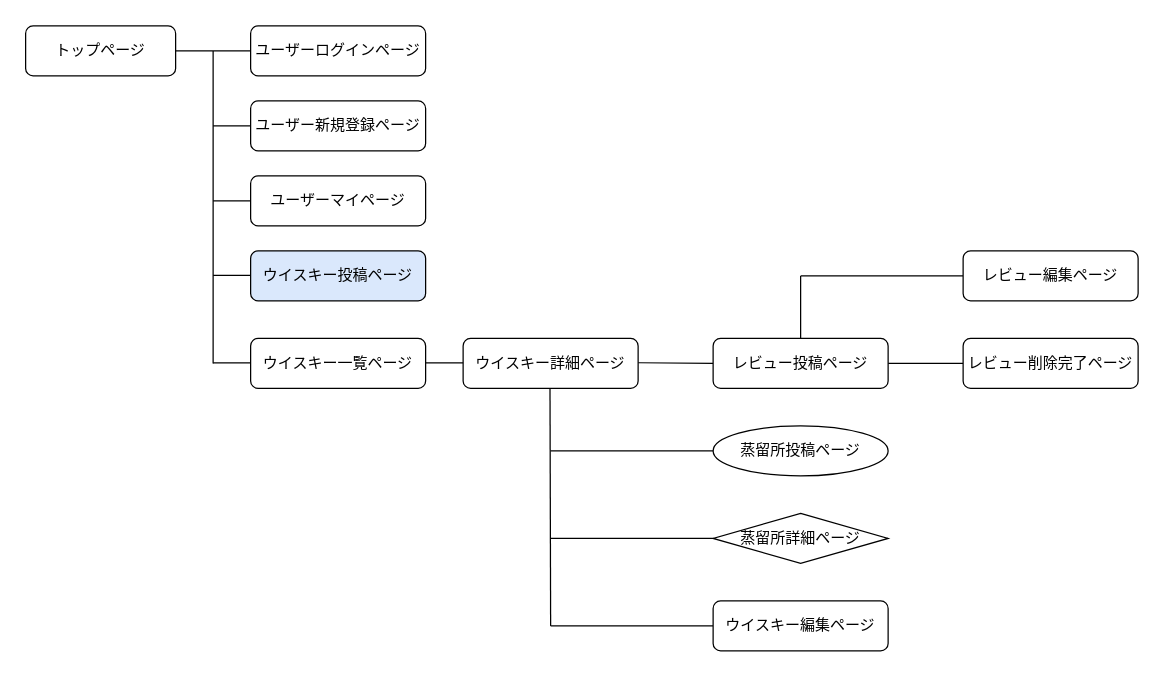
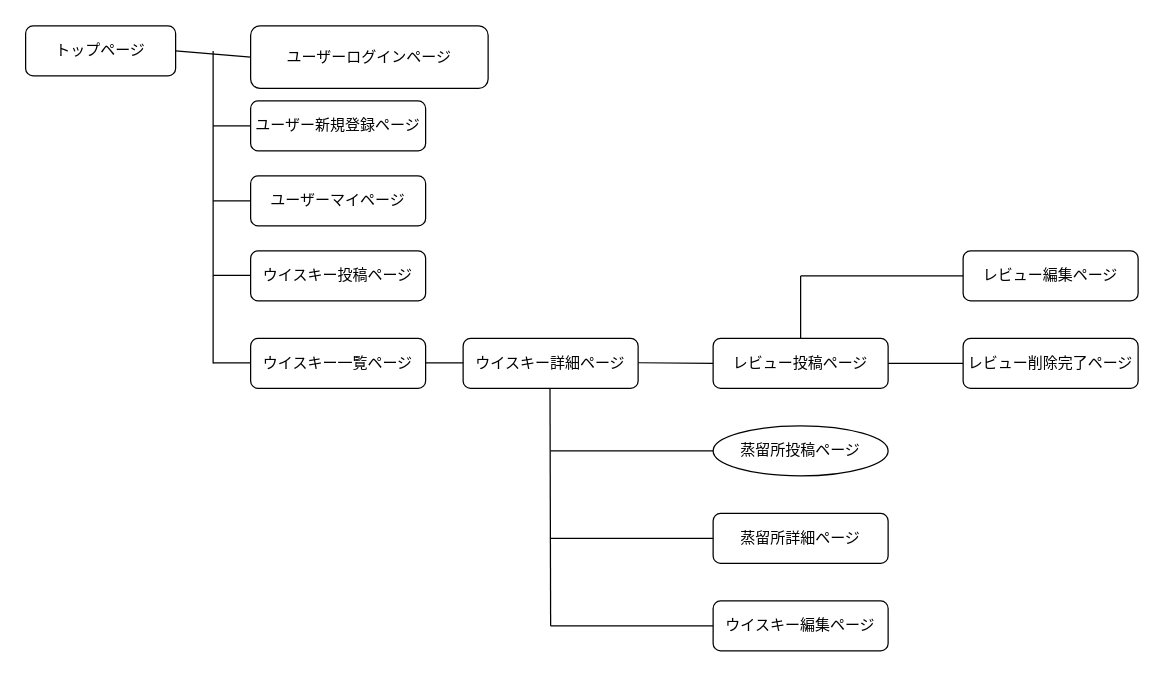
node "ユーザーログインページ": size 175x50 -> 238x63
node "ウイスキー投稿ページ": fillcolor #dae8fc -> #ffffff
node "蒸留所詳細ページ": shape diamond -> rounded rectangle
